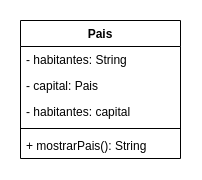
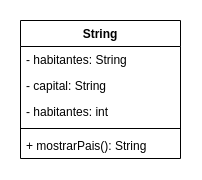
node "Pais": label "Pais" -> "String"
node "- capital: Pais": label "- capital: Pais" -> "- capital: String"
node "- habitantes: capital": label "- habitantes: capital" -> "- habitantes: int"
